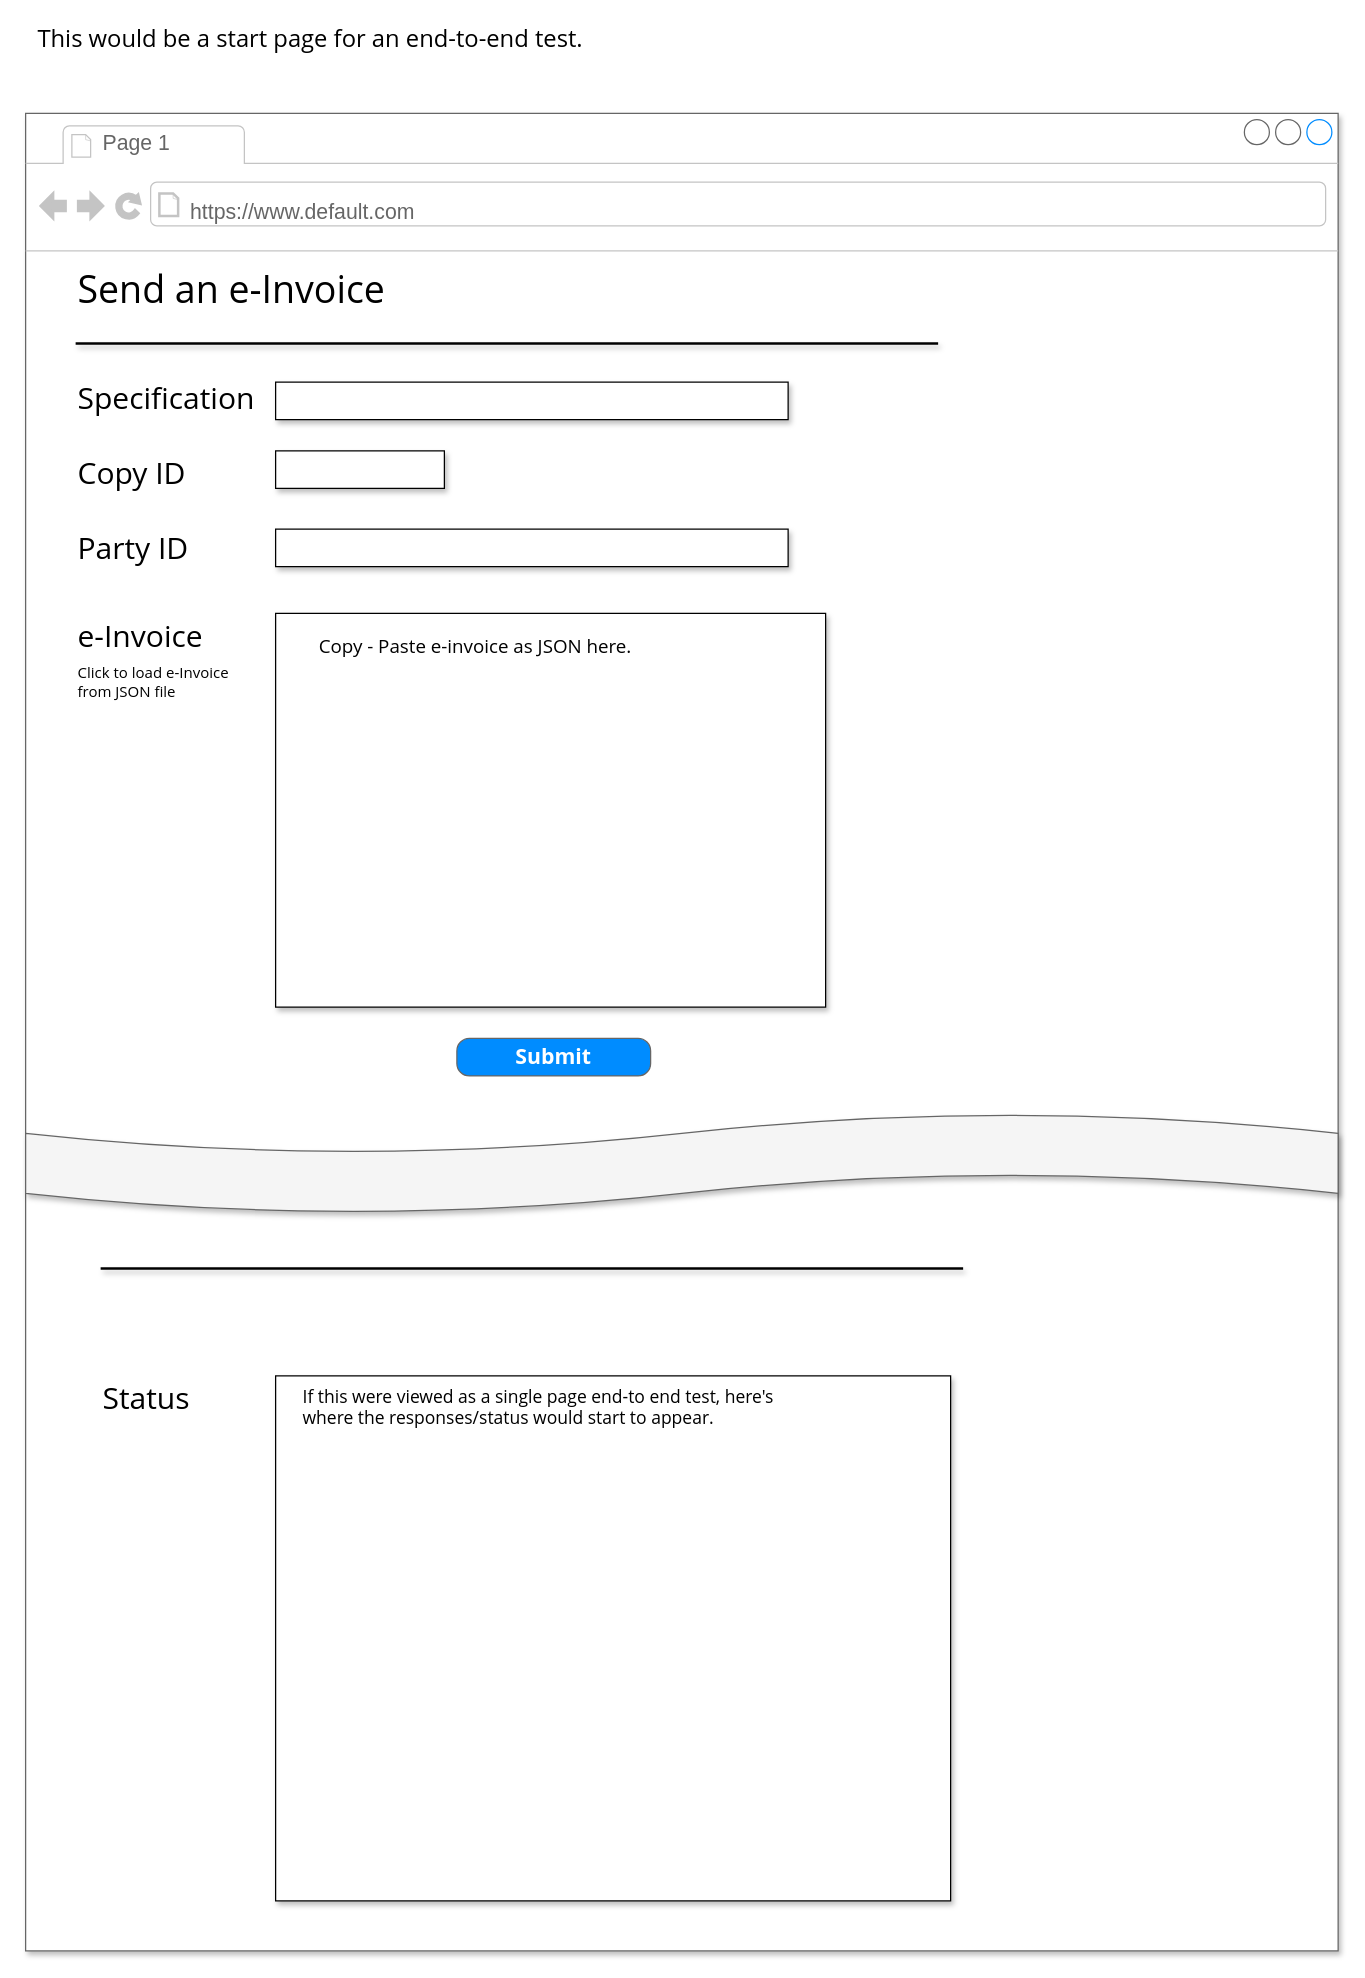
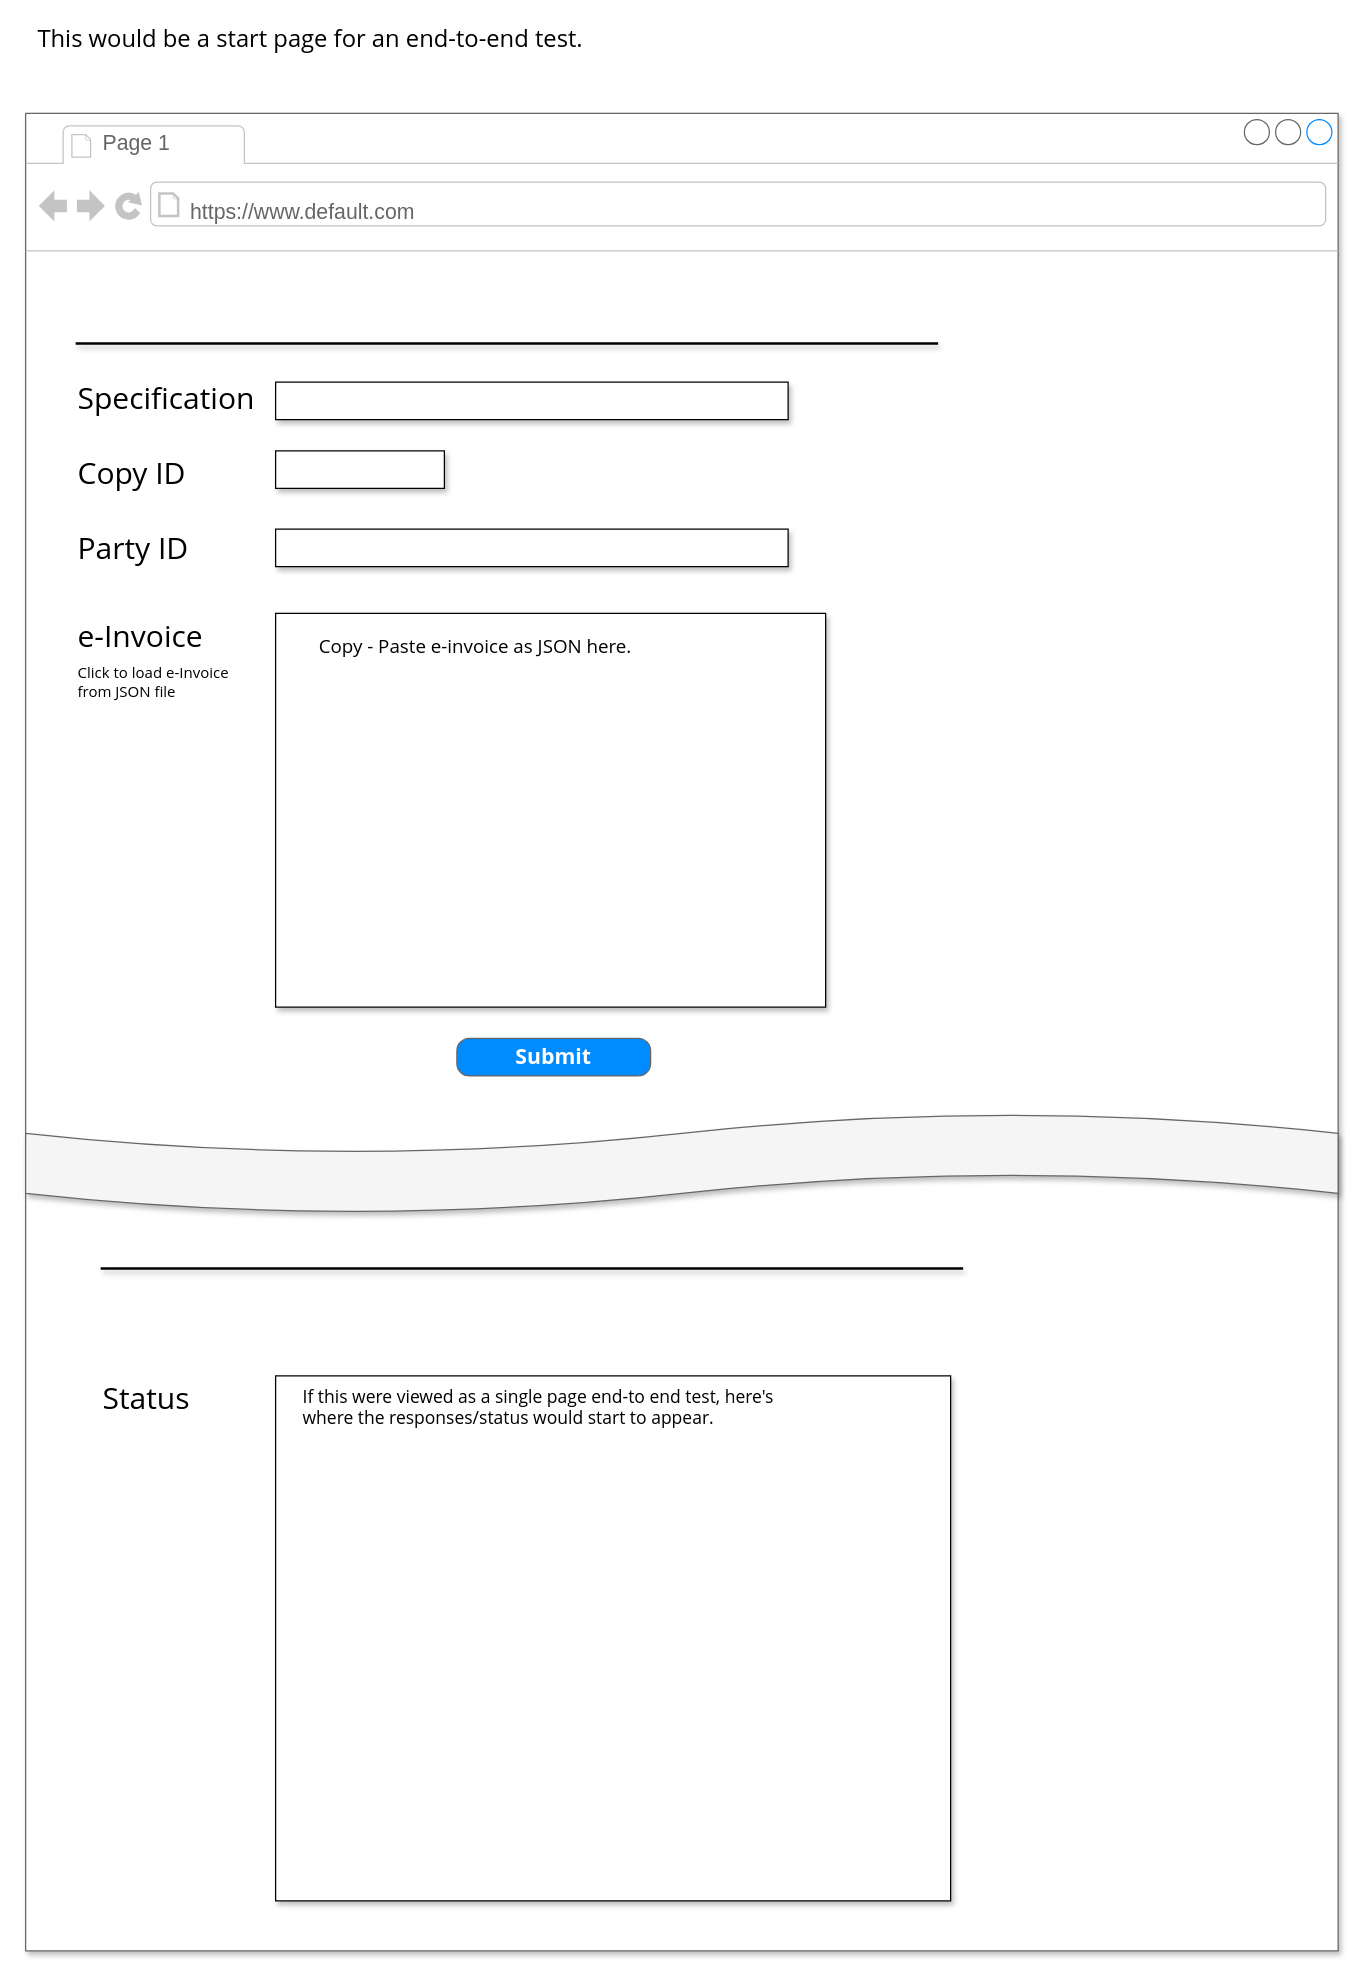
node "Send an e-Invoice": removed
